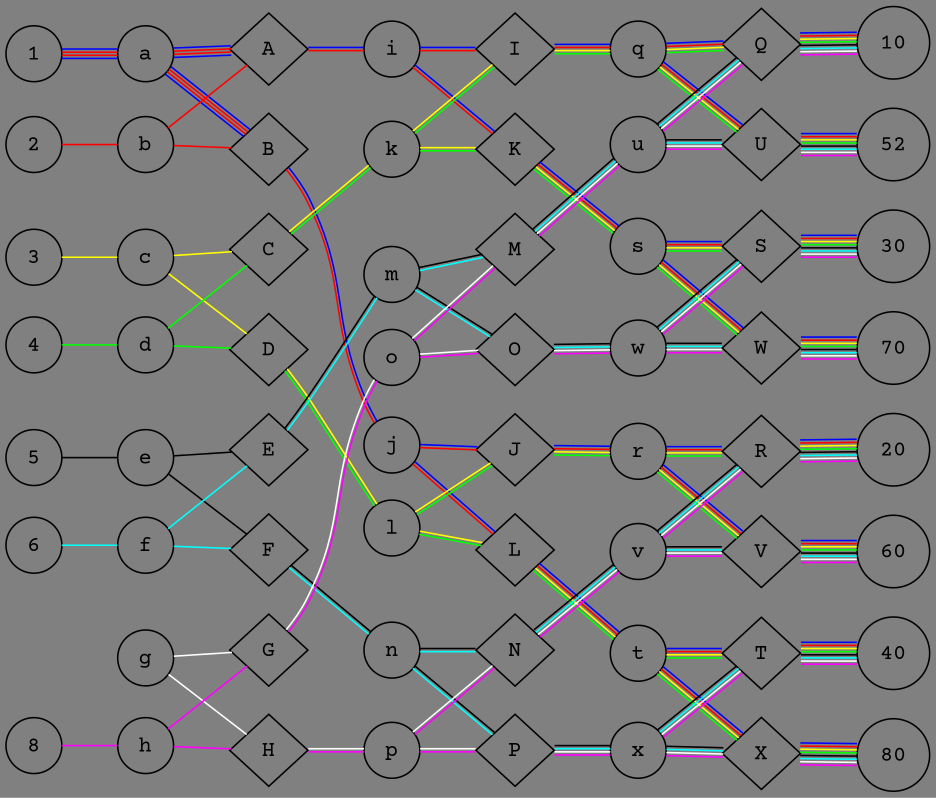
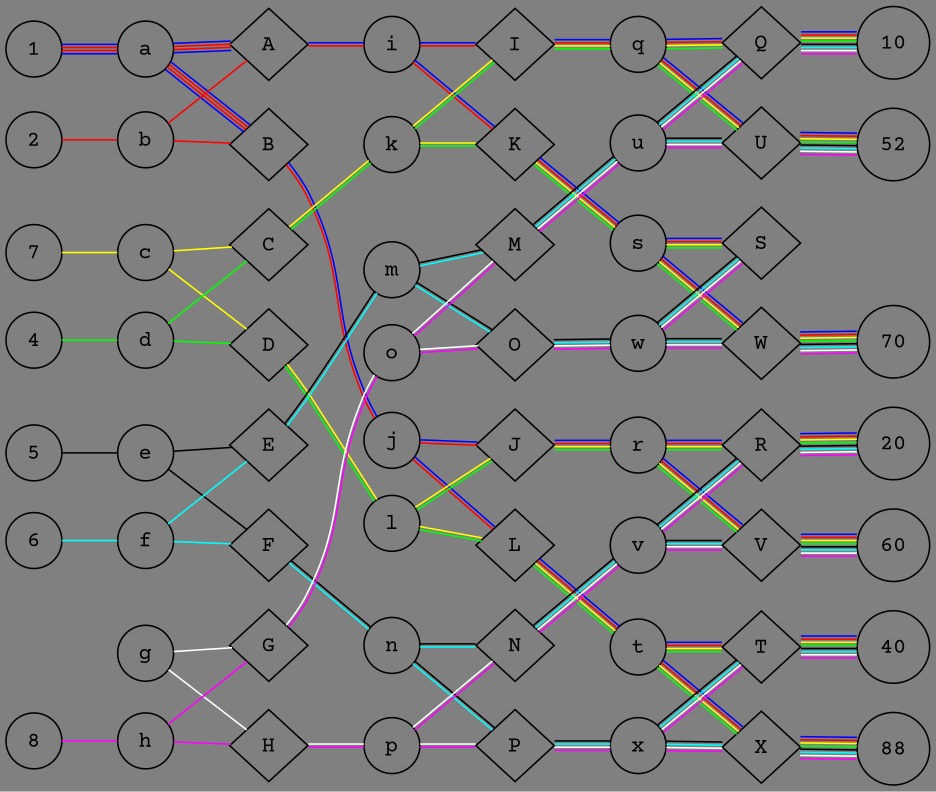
node "30": removed
node "3": label "3" -> "7"
node "80": label "80" -> "88"
